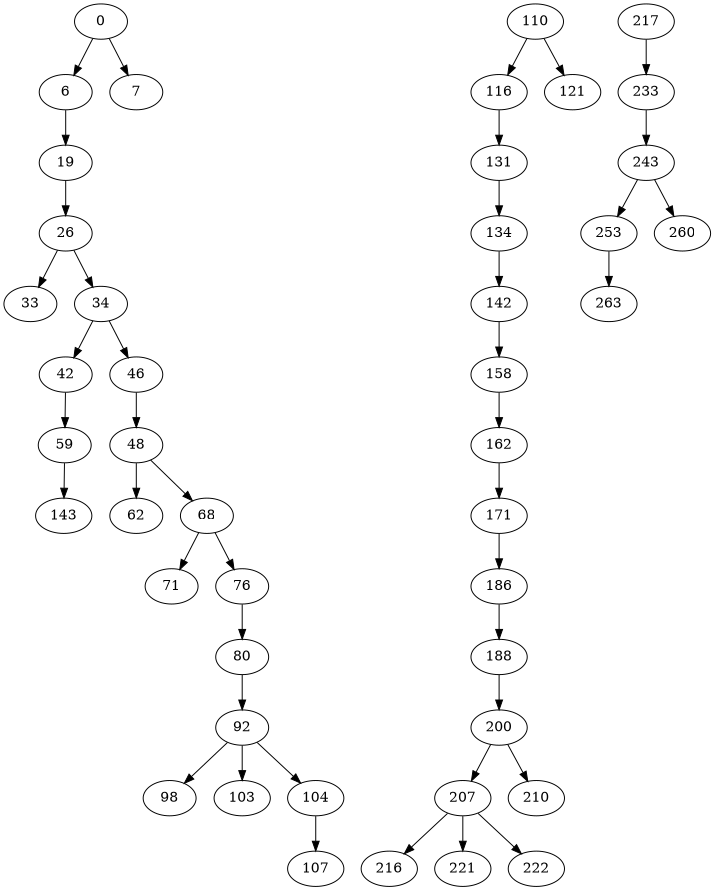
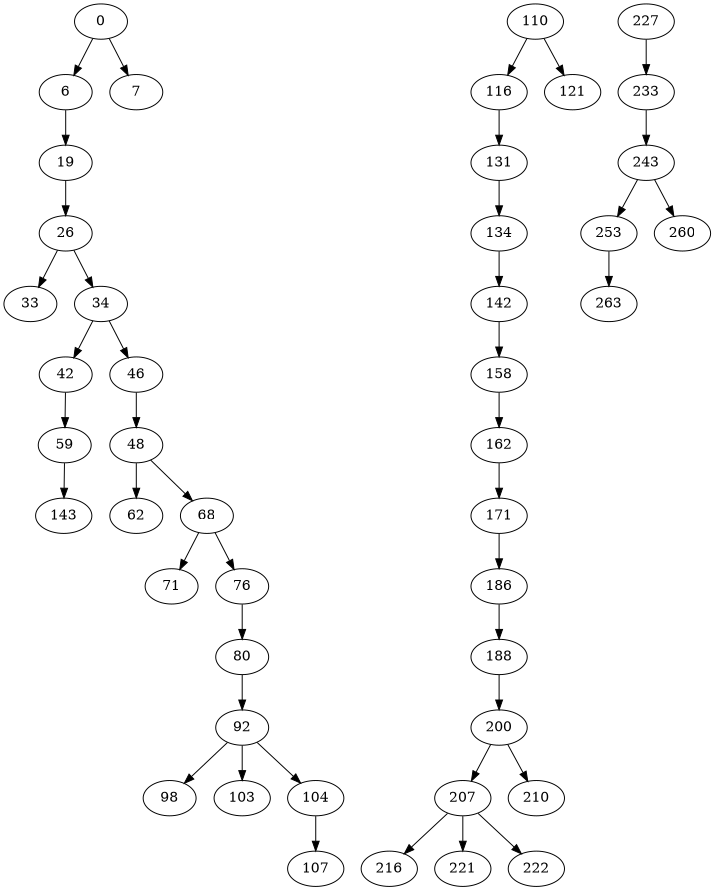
node "217": label "217" -> "227"
